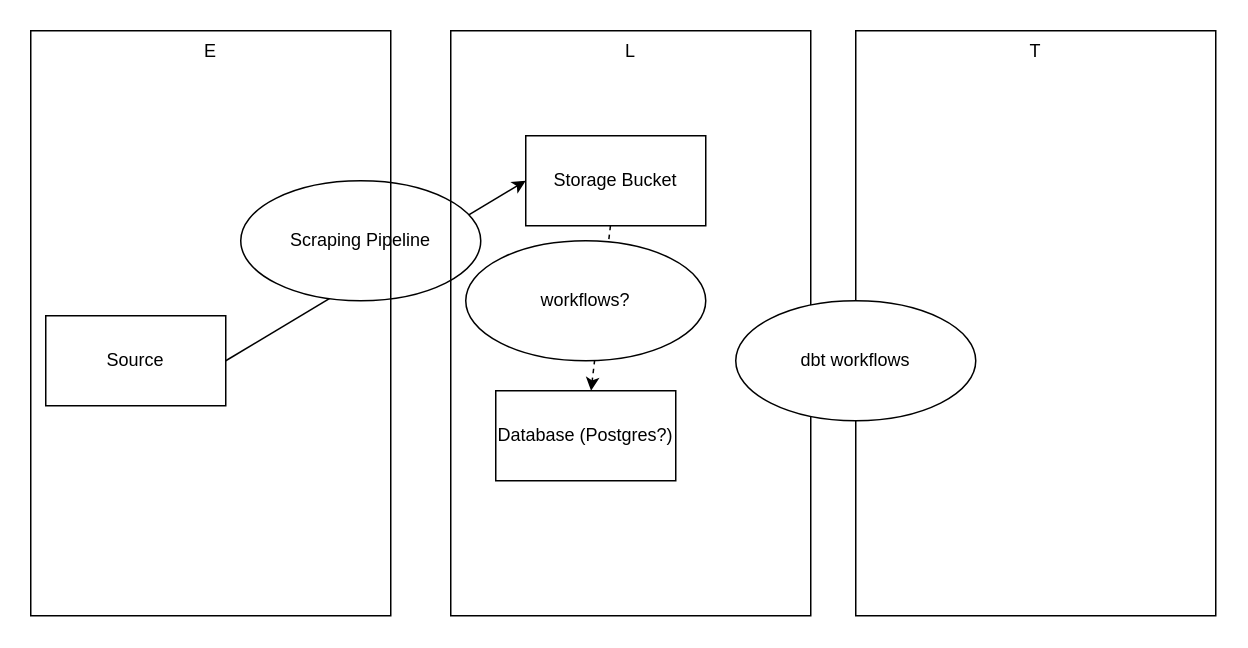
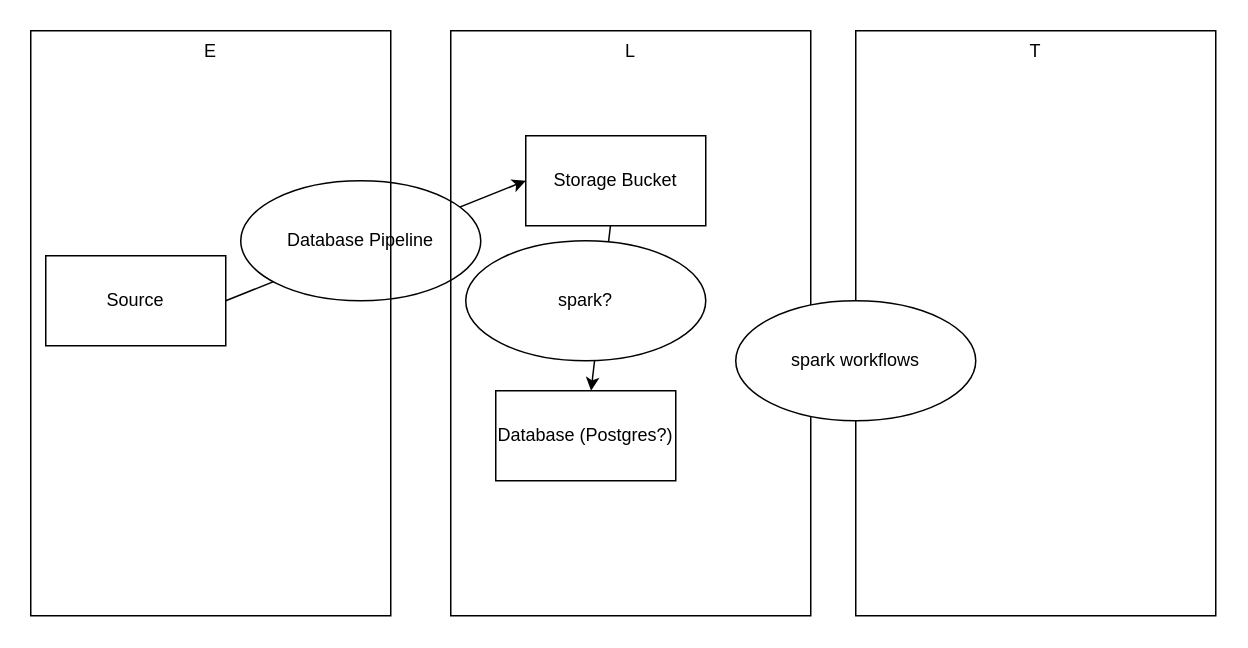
node "Scraping Pipeline": label "Scraping Pipeline" -> "Database Pipeline"
node "workflows?": label "workflows?" -> "spark?"
node "Source": moved (136, 361) -> (136, 301)
node "dbt workflows": label "dbt workflows" -> "spark workflows"
edge "Storage Bucket" -> "Database (Postgres?)": style dashed -> solid
